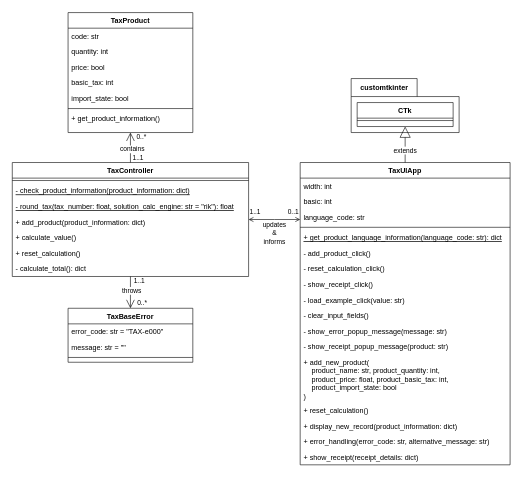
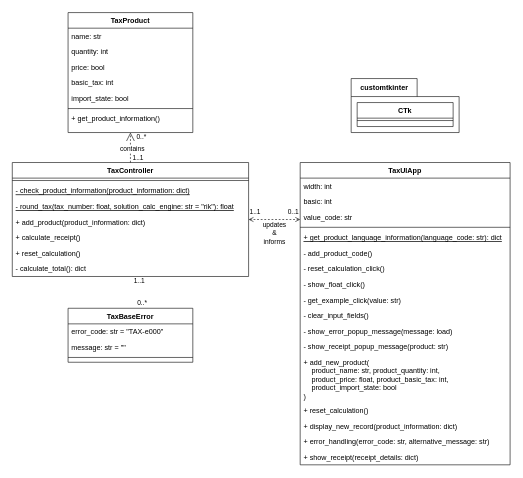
node "code: str": label "code: str" -> "name: str"
edge "TaxController" -> "TaxProduct": style solid -> dashed
edge "TaxUIApp" -> "CTk": removed, label "extends"
node "language_code: str": label "language_code: str" -> "value_code: str"
edge "TaxController" -- "TaxUIApp": style solid -> dashed
node "+ calculate_value()": label "+ calculate_value()" -> "+ calculate_receipt()"
node "- add_product_click()": label "- add_product_click()" -> "- add_product_code()"
node "- show_receipt_click()": label "- show_receipt_click()" -> "- show_float_click()"
edge "TaxController" -> "TaxBaseError": removed, label "throws"
node "- load_example_click(value: str)": label "- load_example_click(value: str)" -> "- get_example_click(value: str)"
node "- show_error_popup_message(message: str)": label "- show_error_popup_message(message: str)" -> "- show_error_popup_message(message: load)"
